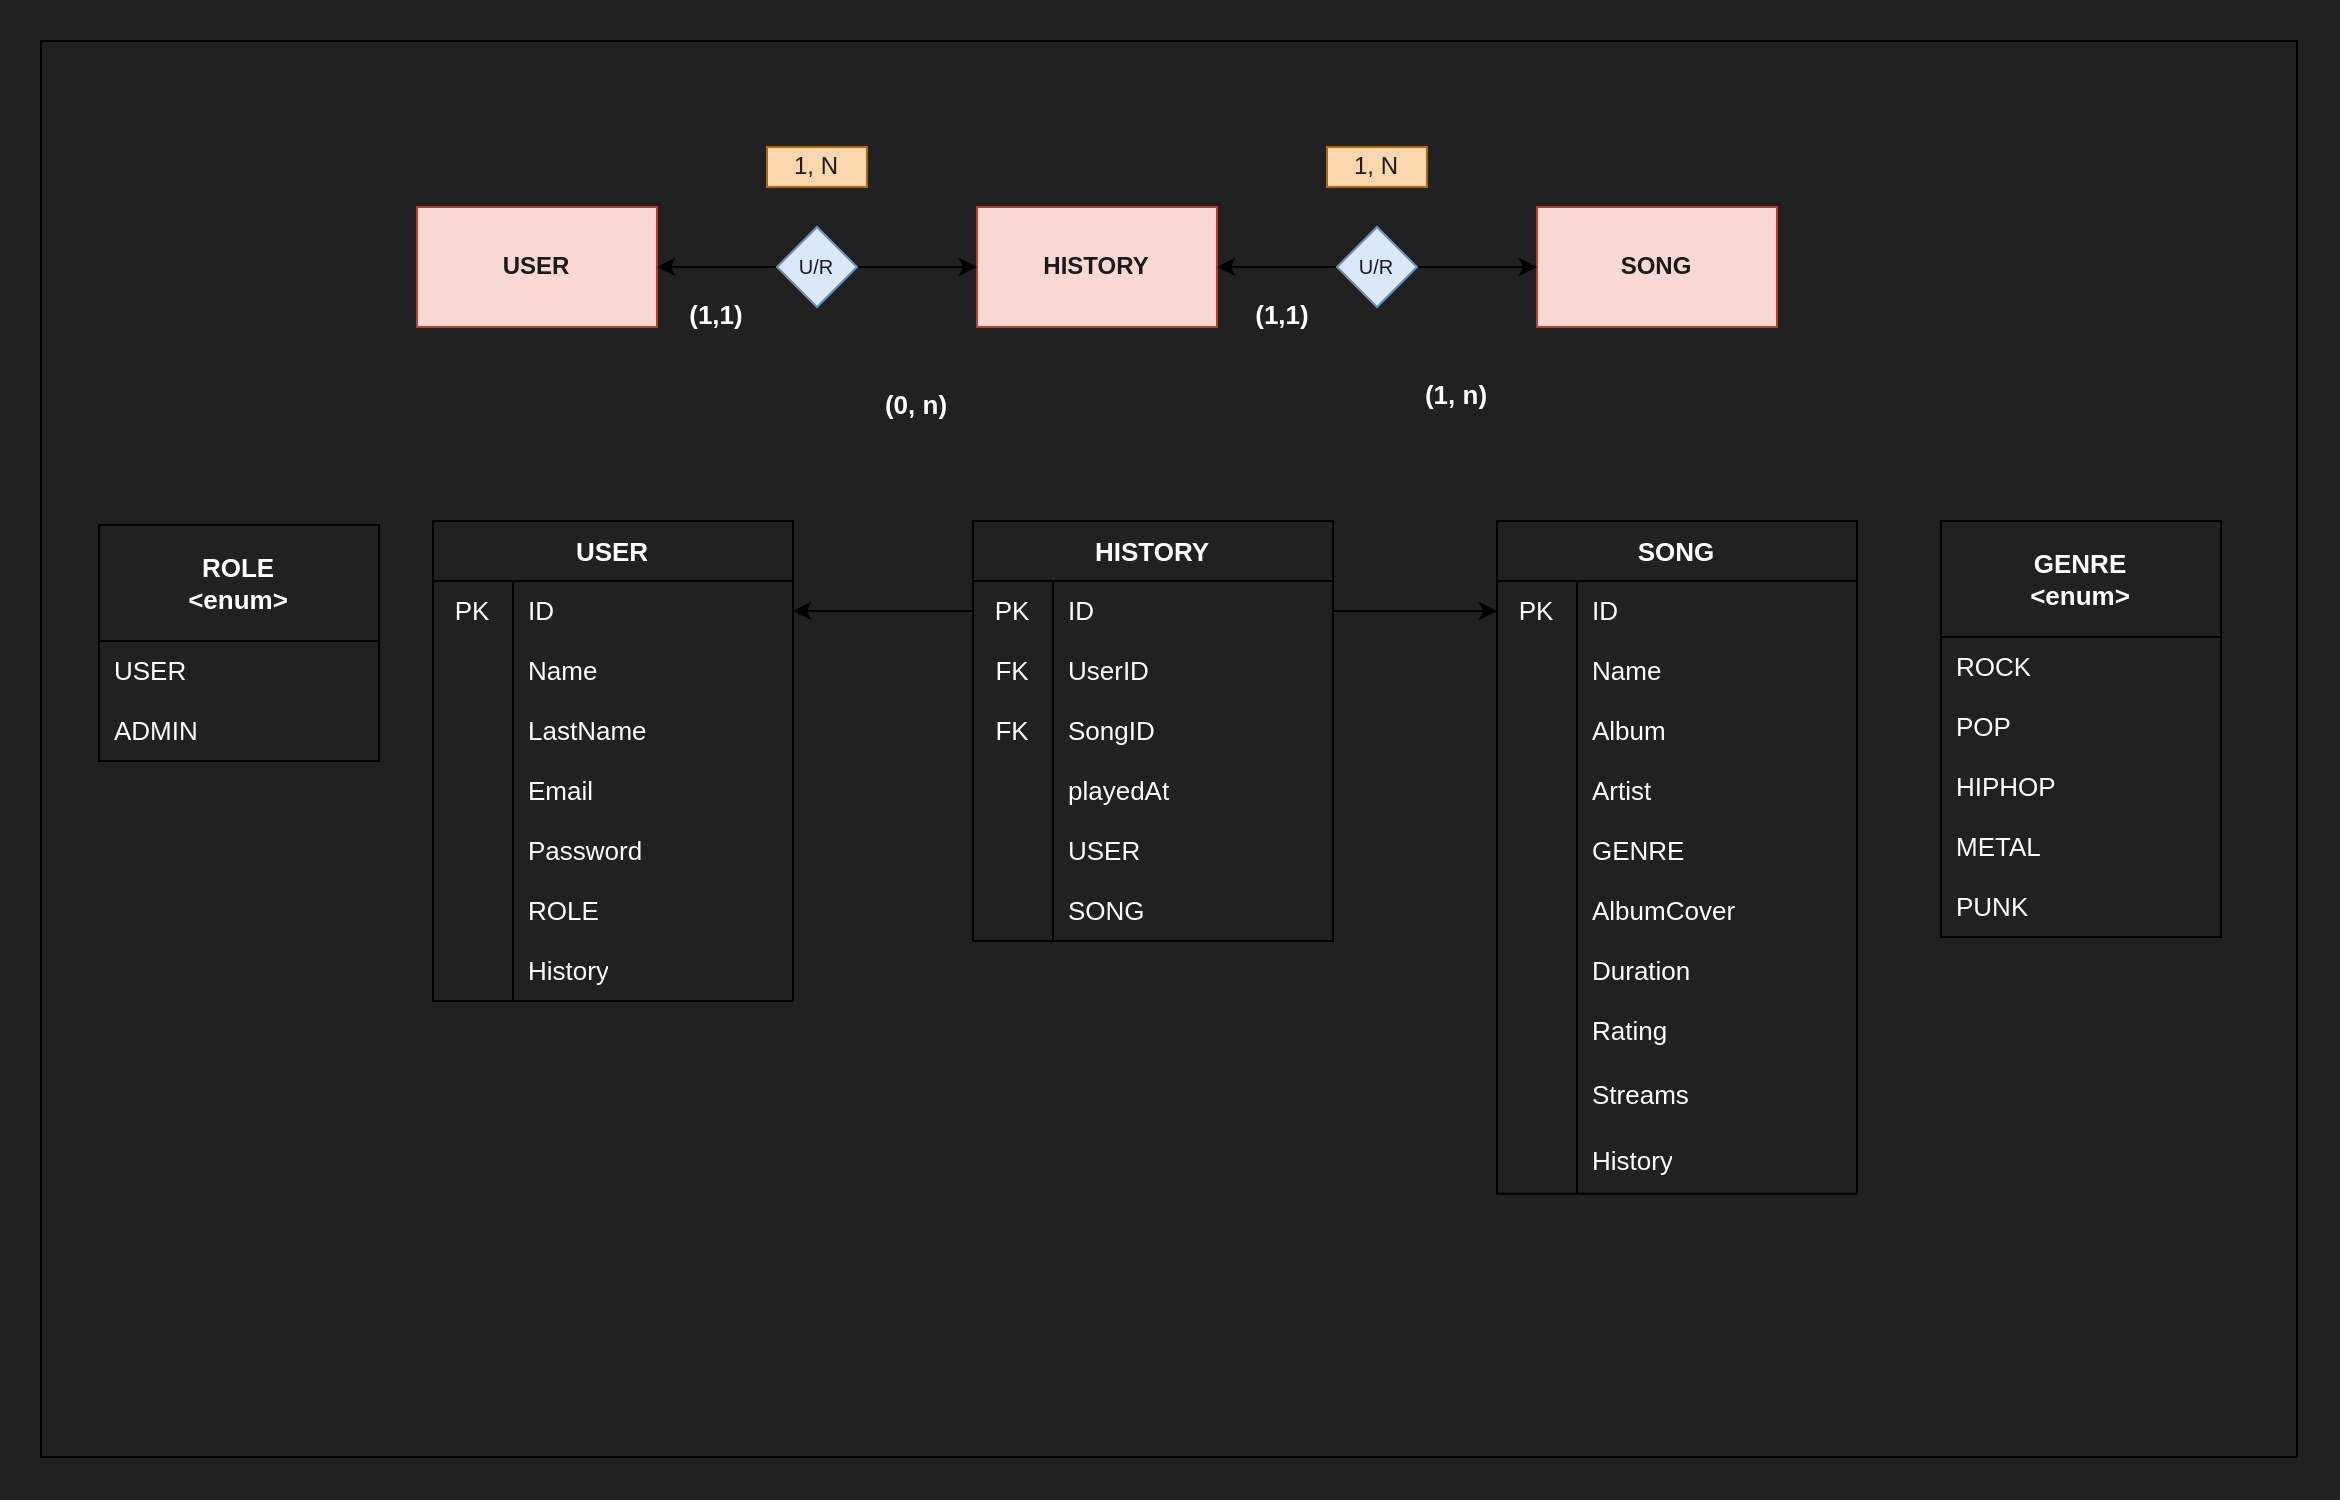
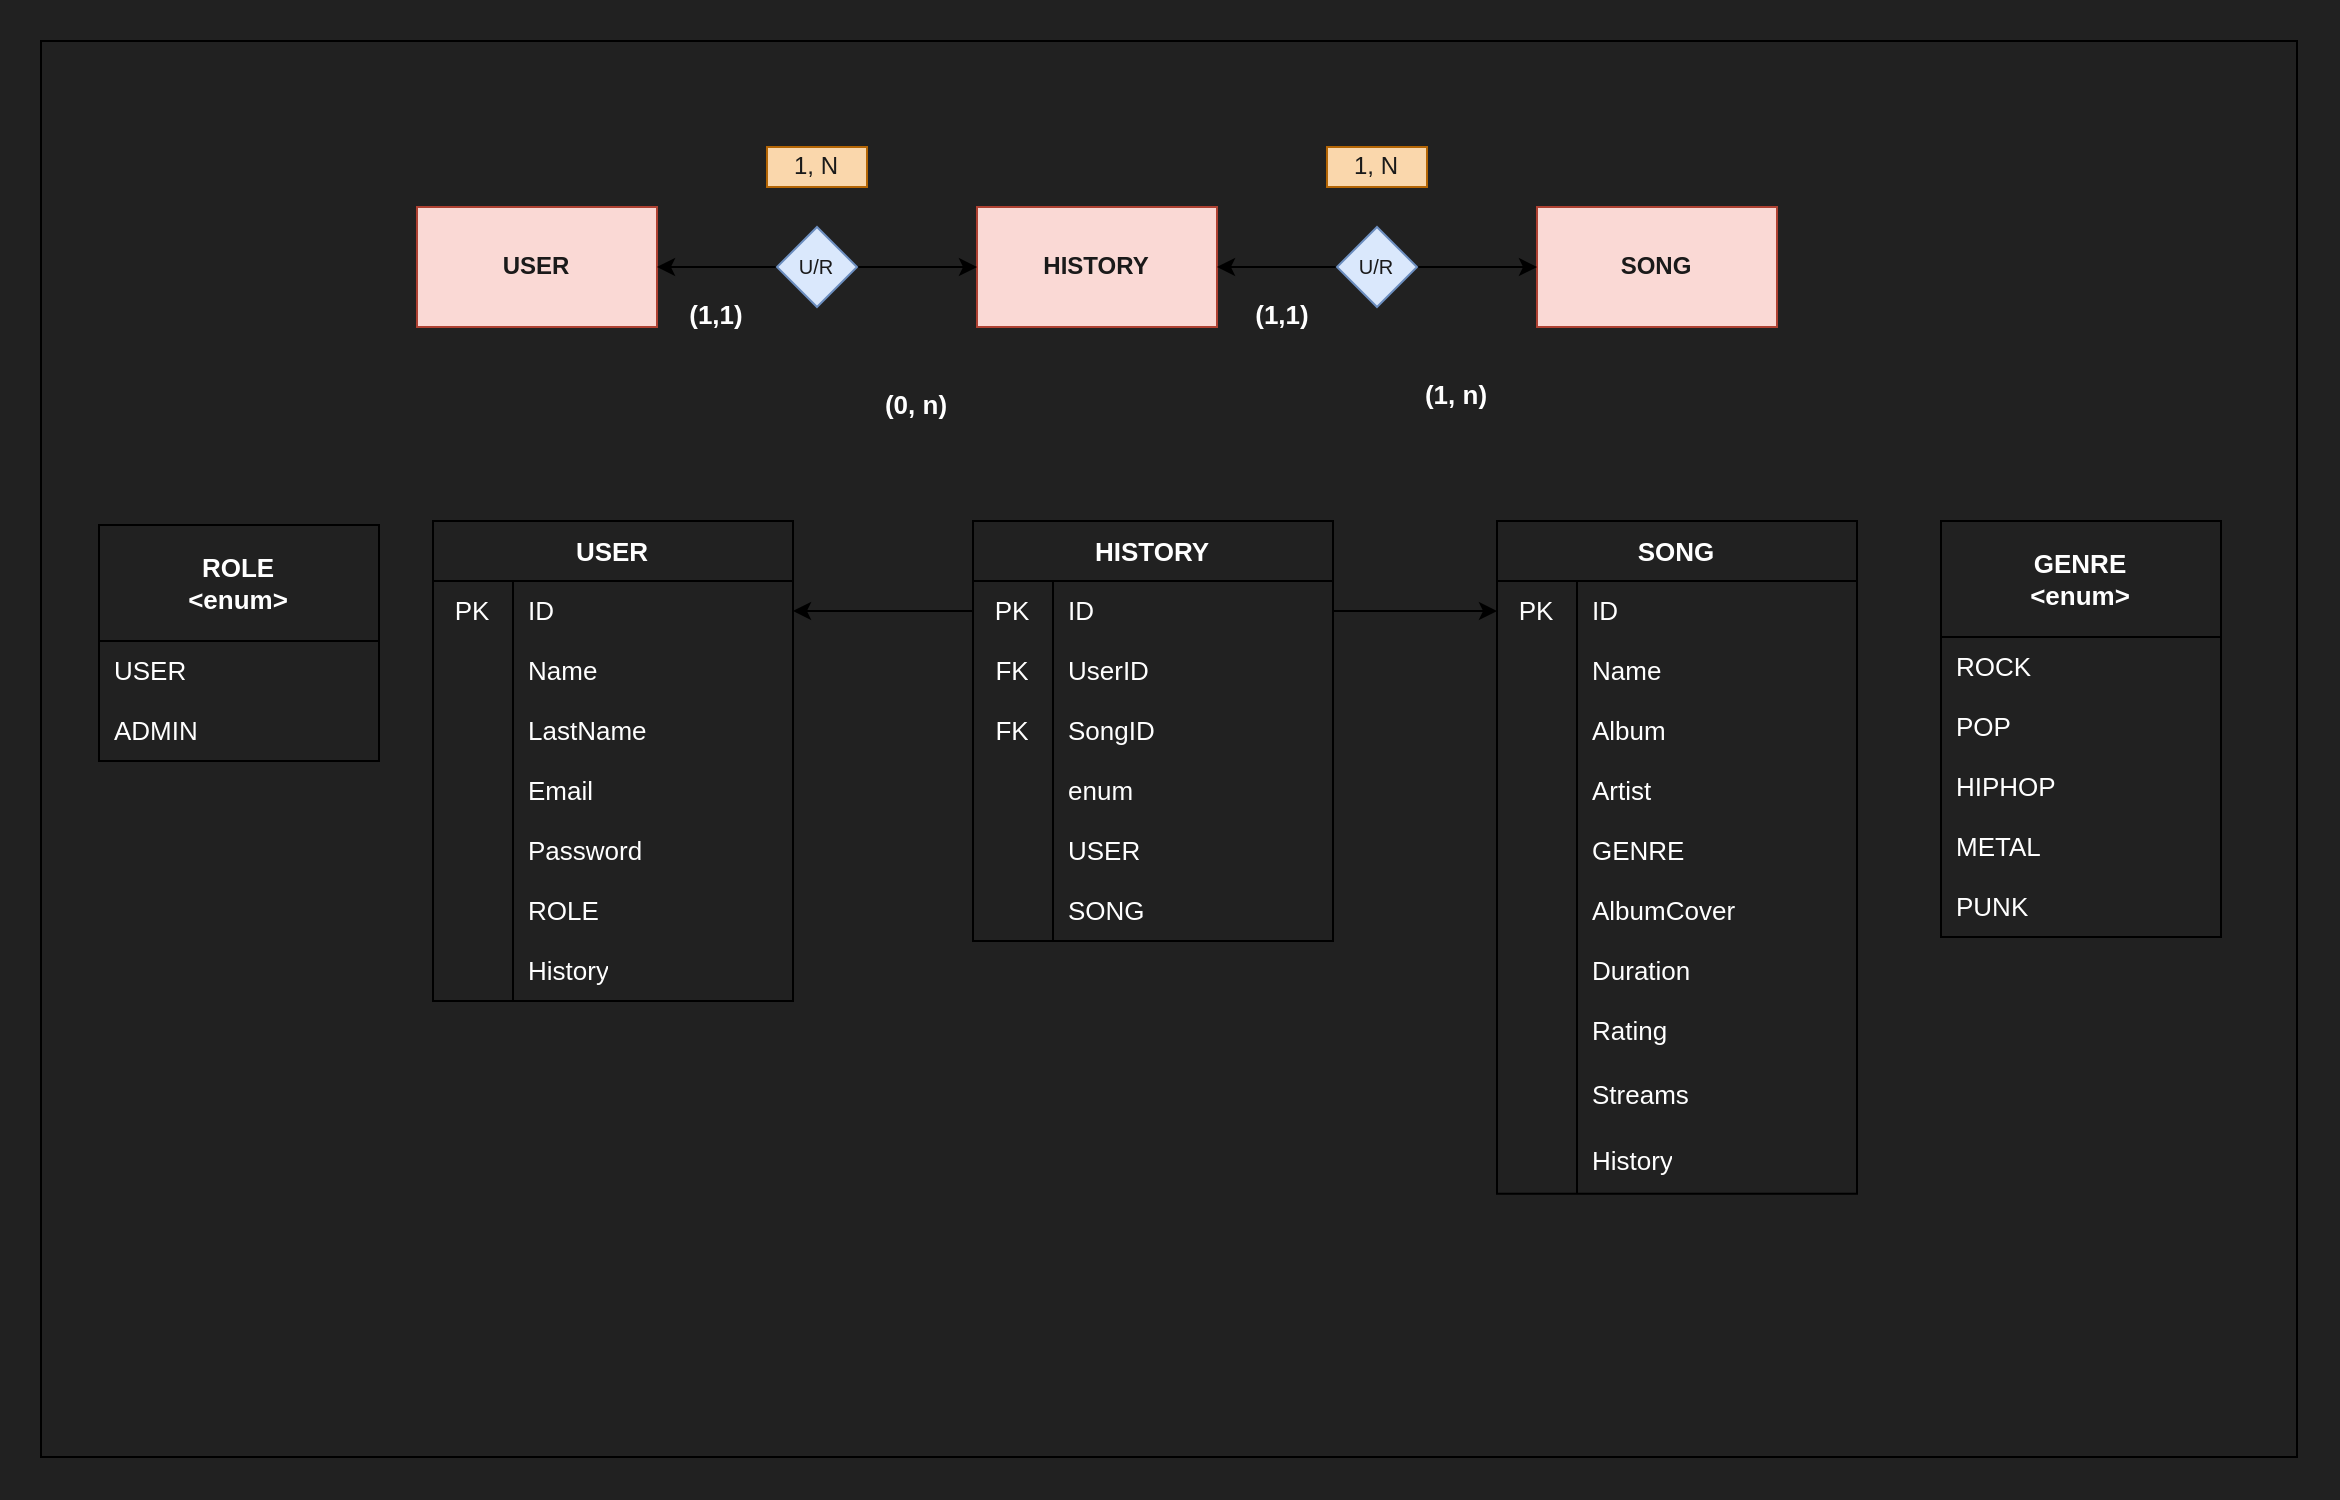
node "playedAt": label "playedAt" -> "enum"
